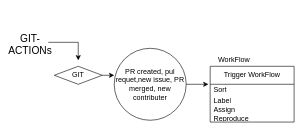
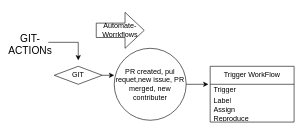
node "Automate-Worrkflows": added
node "WorkFlow": removed
node "Sort": label "Sort" -> "Trigger"
